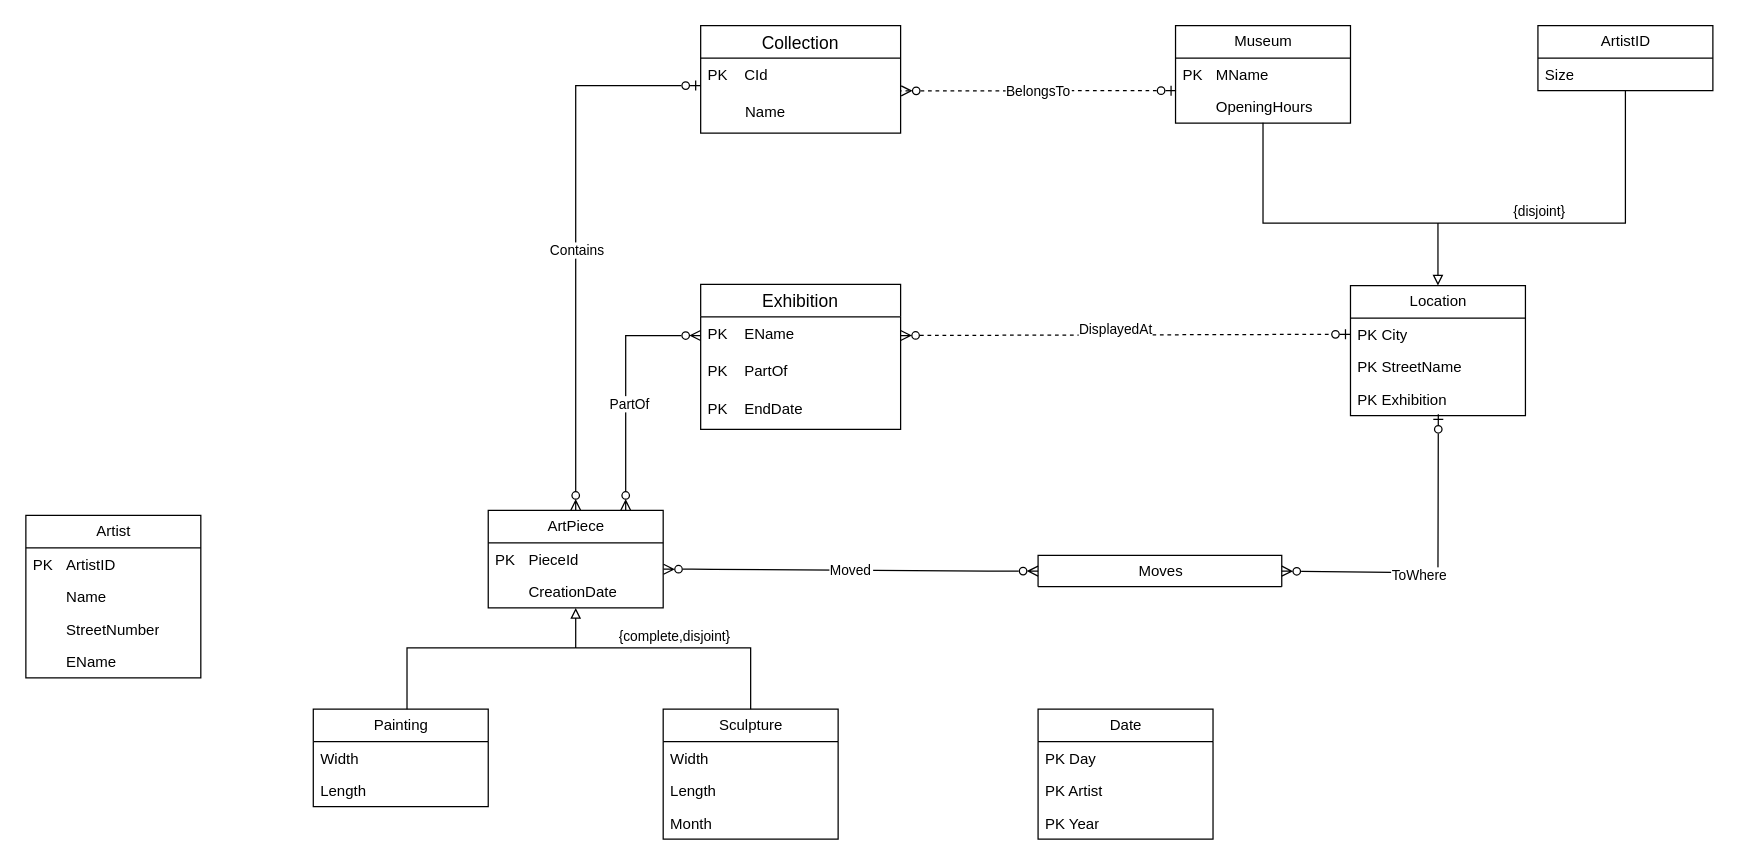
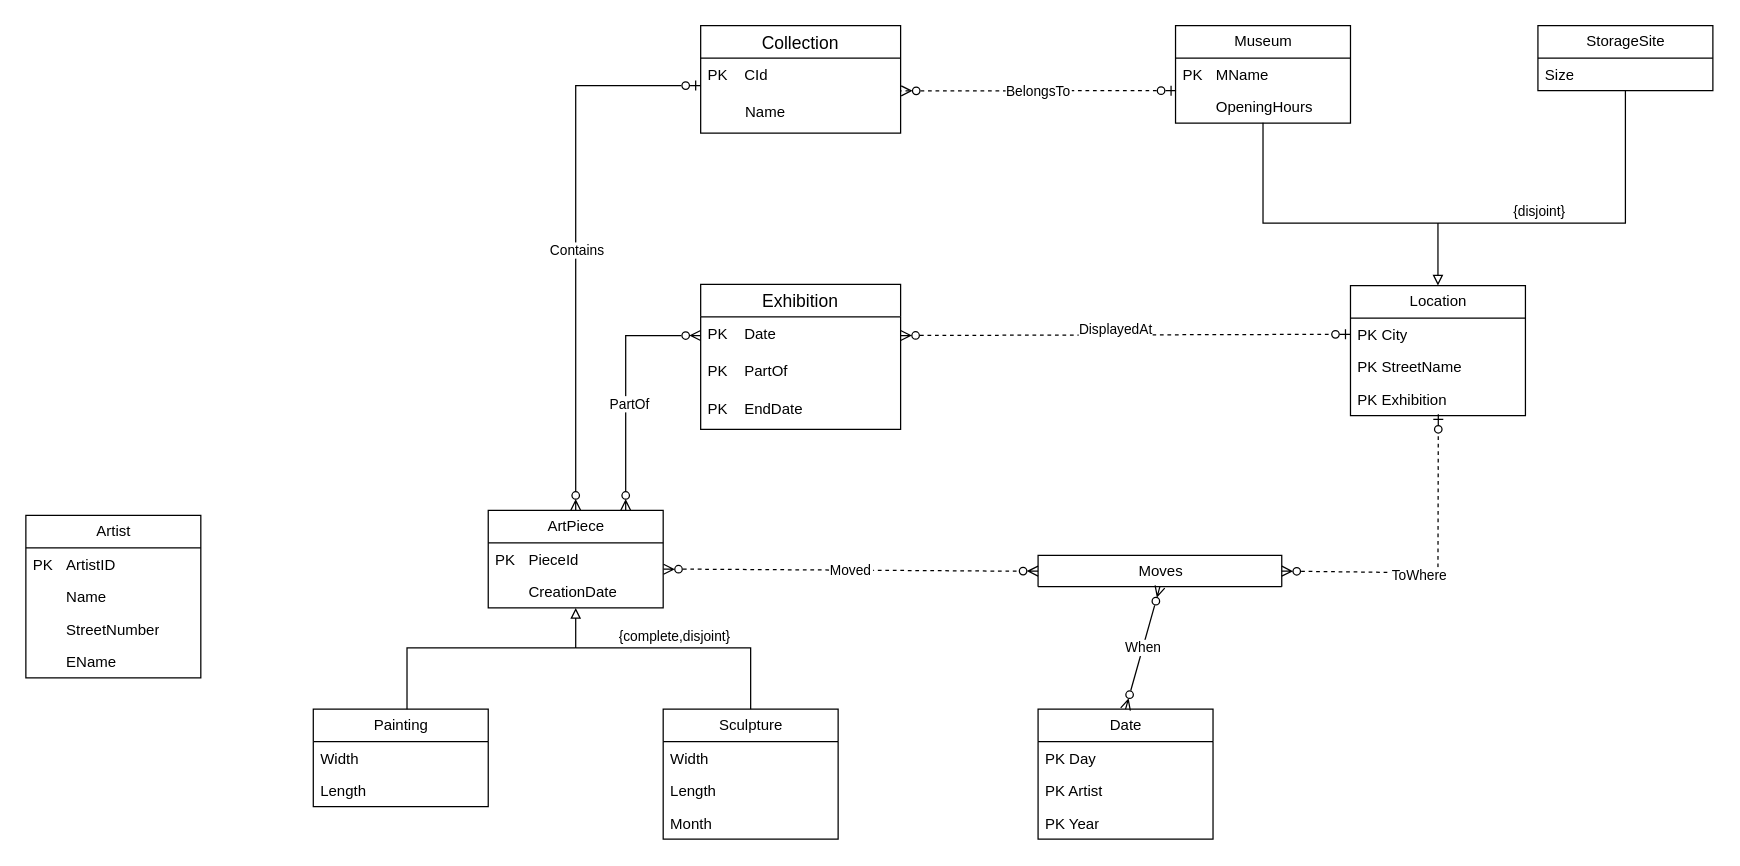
node "ArtistID": label "ArtistID" -> "StorageSite"
node "PK EName": label "PK EName" -> "PK Date"
edge "PK Exhibition" -- "Moves": style solid -> dashed
edge "PK PieceId" -- "Moves": style solid -> dashed
edge "Moves" -- "Date": added, label "When"
